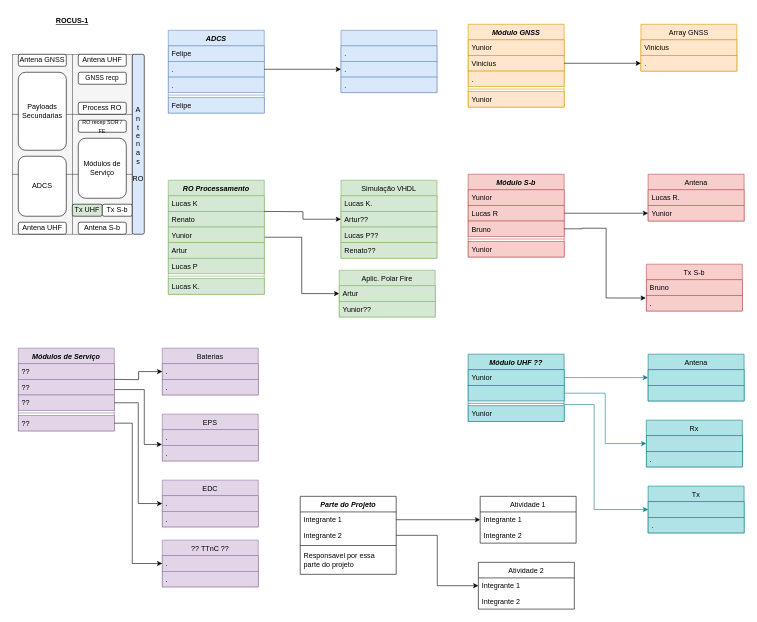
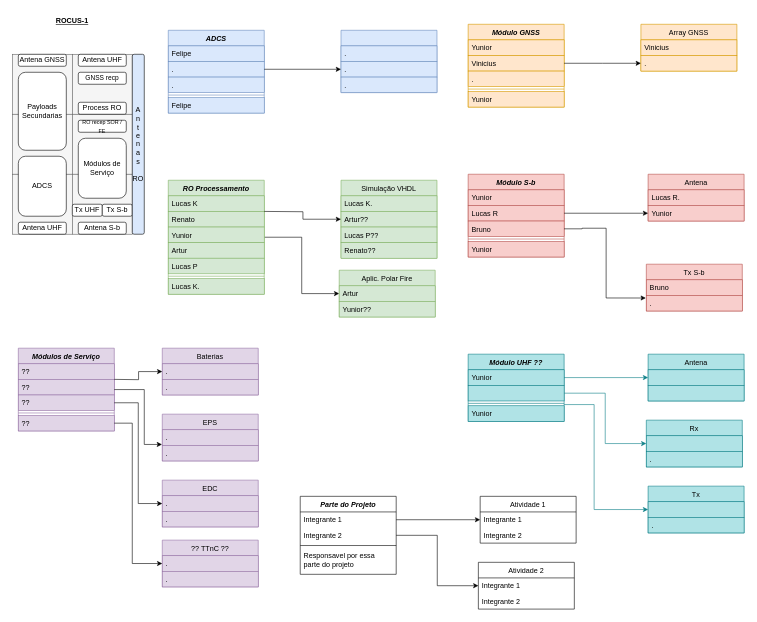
node "Tx UHF": fillcolor #d5e8d4 -> #ffffff
